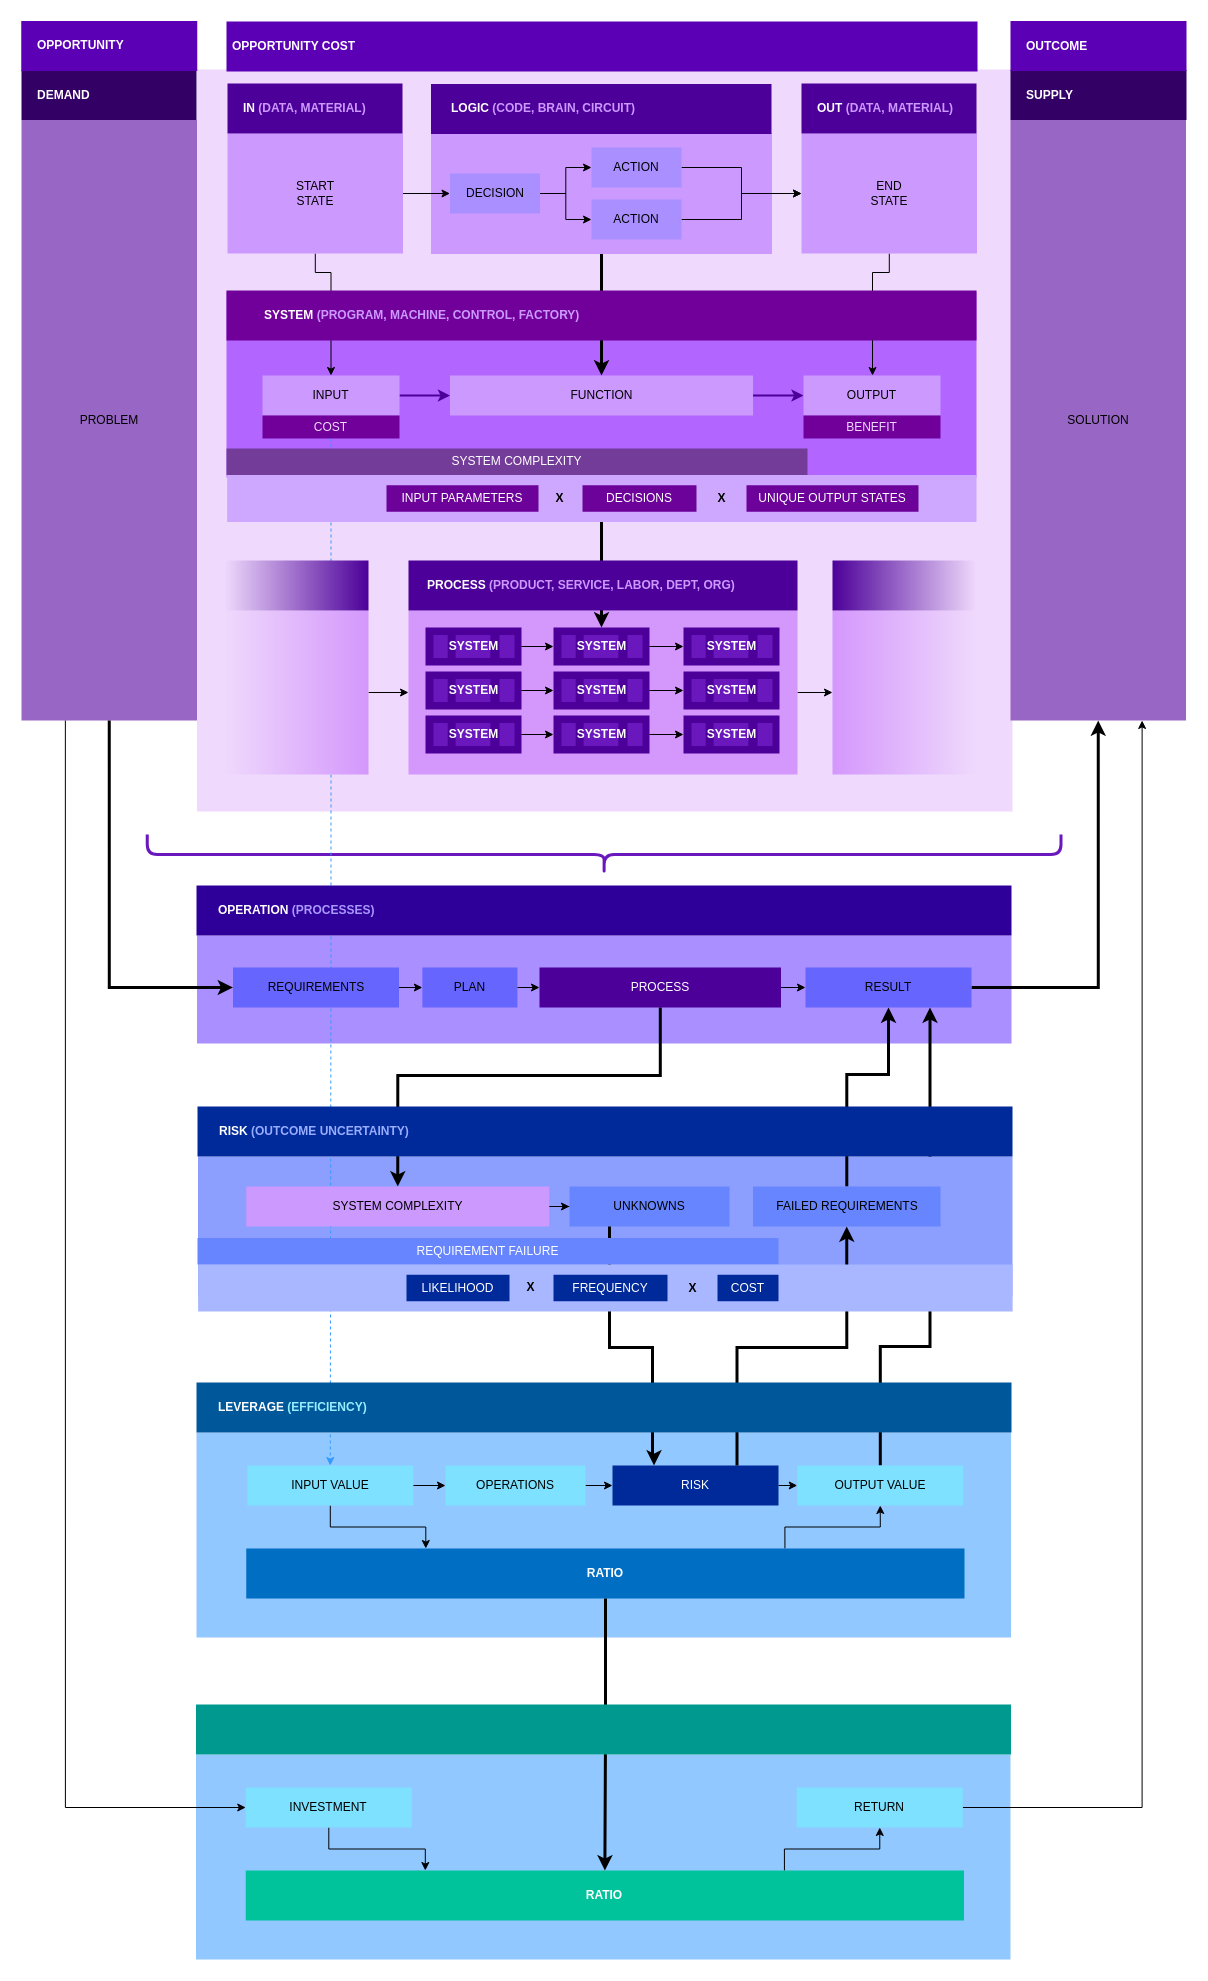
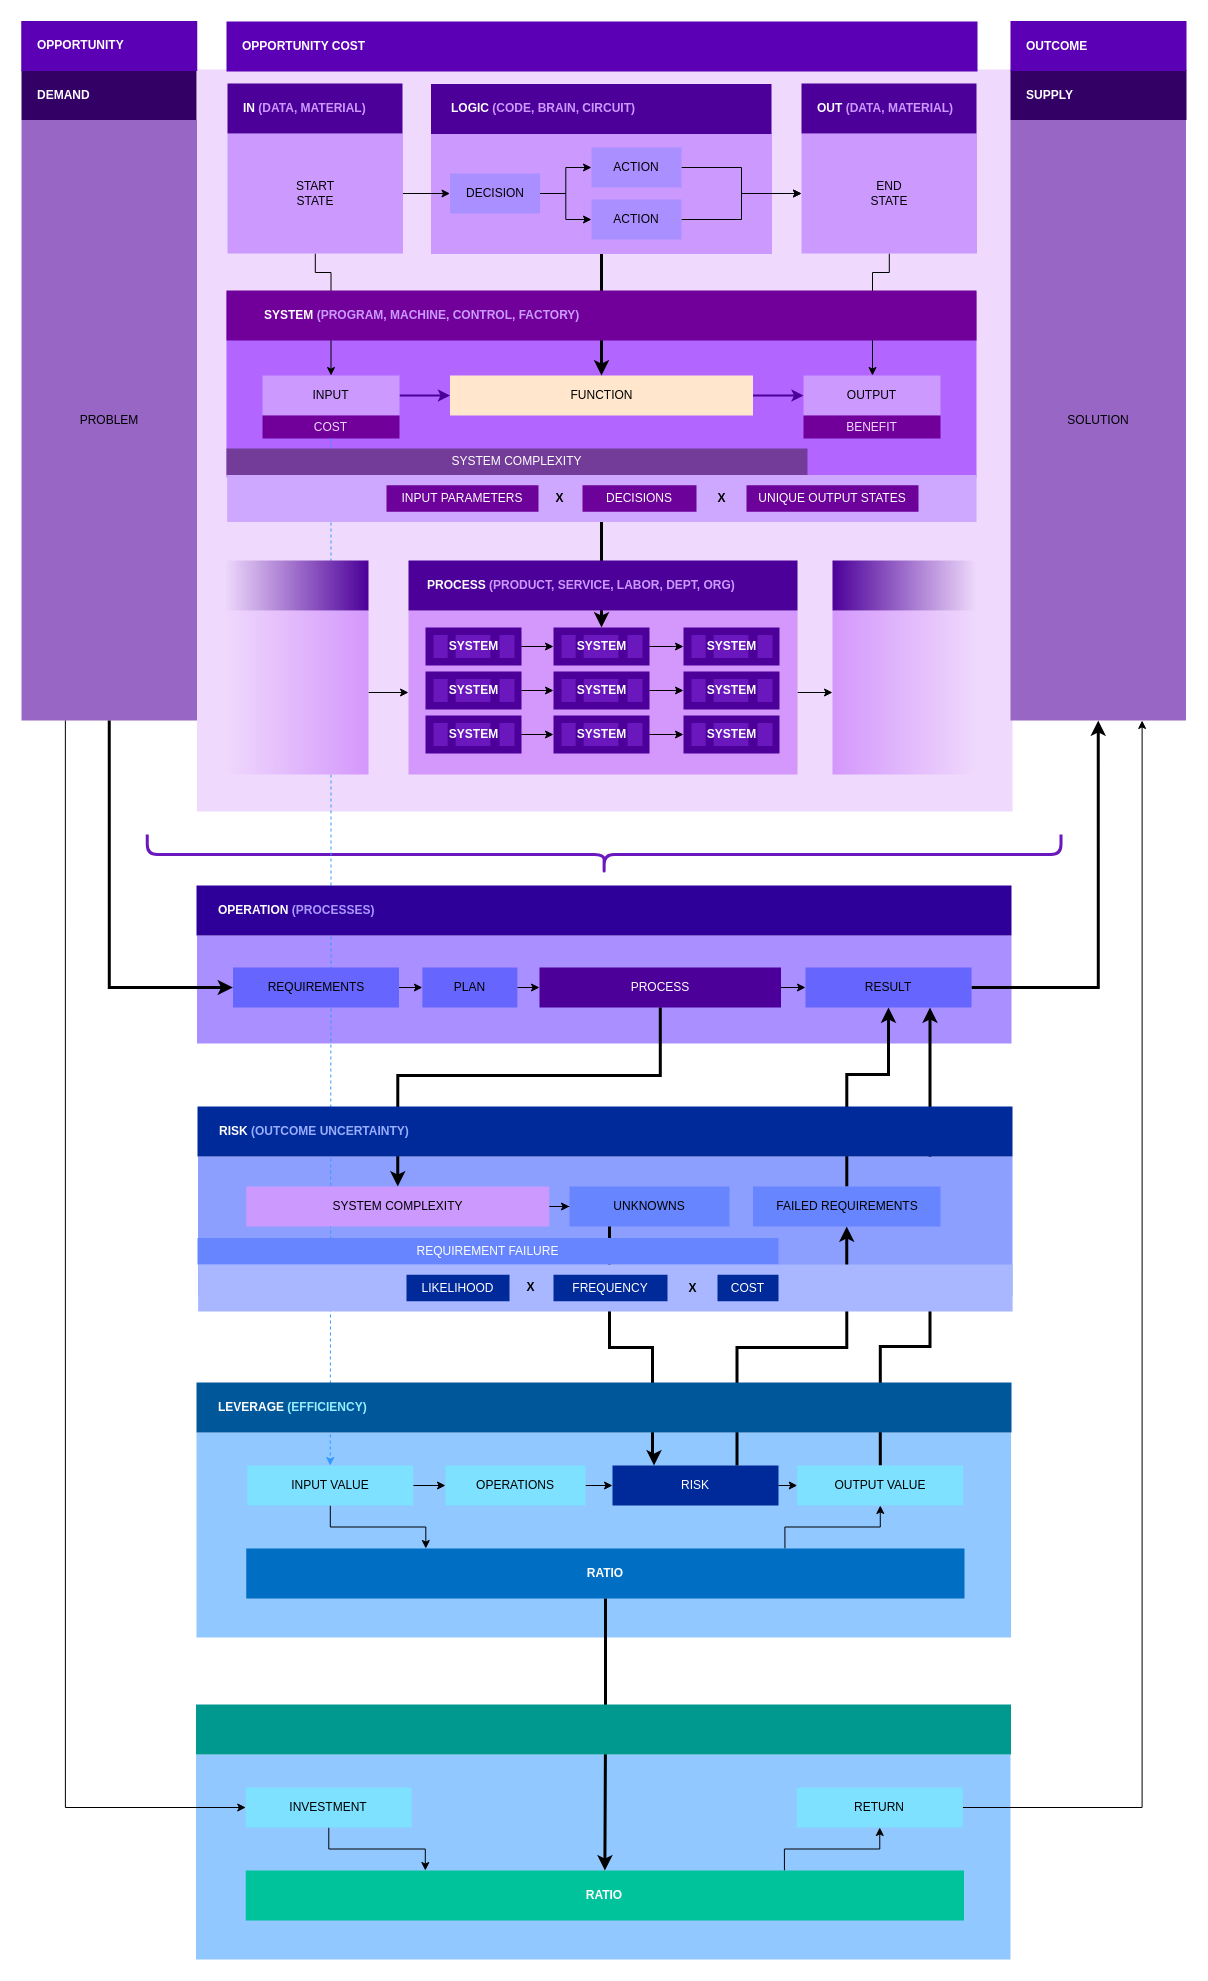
node "OPPORTUNITY COST": moved (301, 47) -> (311, 47)
node "FUNCTION": fillcolor #cc99ff -> #ffe6cc
